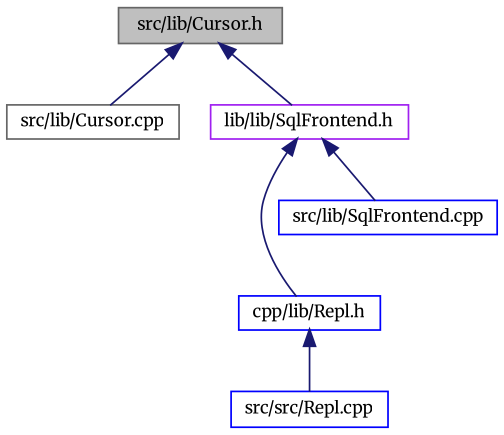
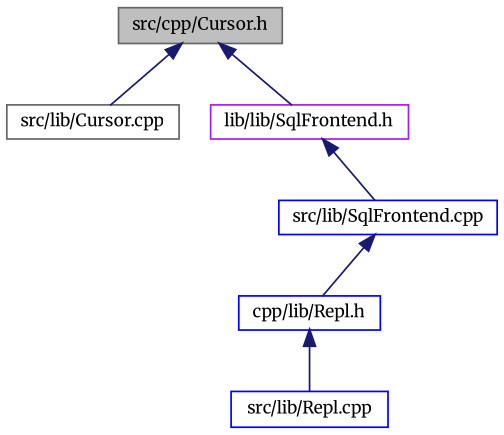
node "src/lib/Cursor.h": label "src/lib/Cursor.h" -> "src/cpp/Cursor.h"
edge "cpp/lib/Repl.h" -> "lib/lib/SqlFrontend.h": now "cpp/lib/Repl.h" -> "src/lib/SqlFrontend.cpp"
node "src/src/Repl.cpp": label "src/src/Repl.cpp" -> "src/lib/Repl.cpp"
